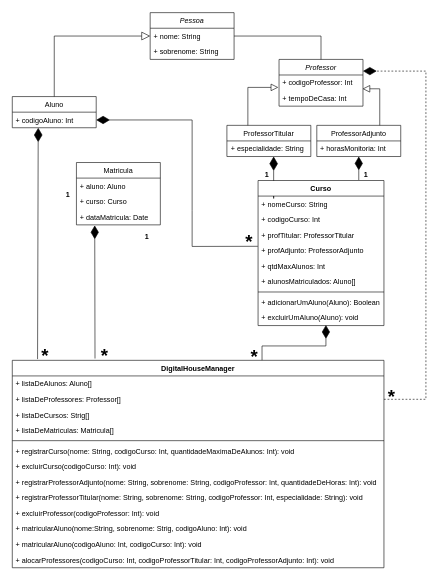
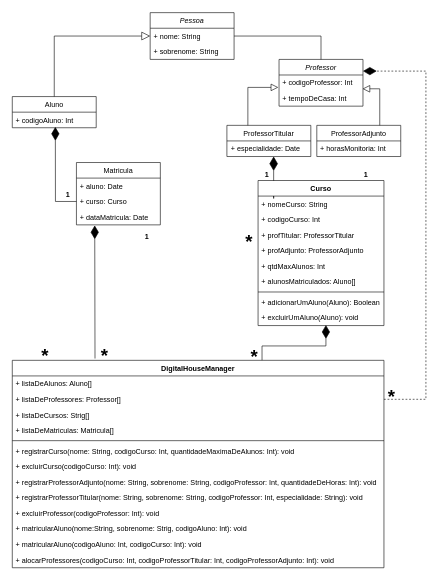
node "+ especialidade: String": label "+ especialidade: String" -> "+ especialidade: Date"
edge "Curso" -> "+ horasMonitoria: Int": removed
edge "+ curso: Curso" -> "+ codigoAluno: Int": added
node "+ aluno: Aluno": label "+ aluno: Aluno" -> "+ aluno: Date"
edge "+ profAdjunto: ProfessorAdjunto" -> "Aluno": removed
edge "DigitalHouseManager" -> "+ codigoAluno: Int": removed
